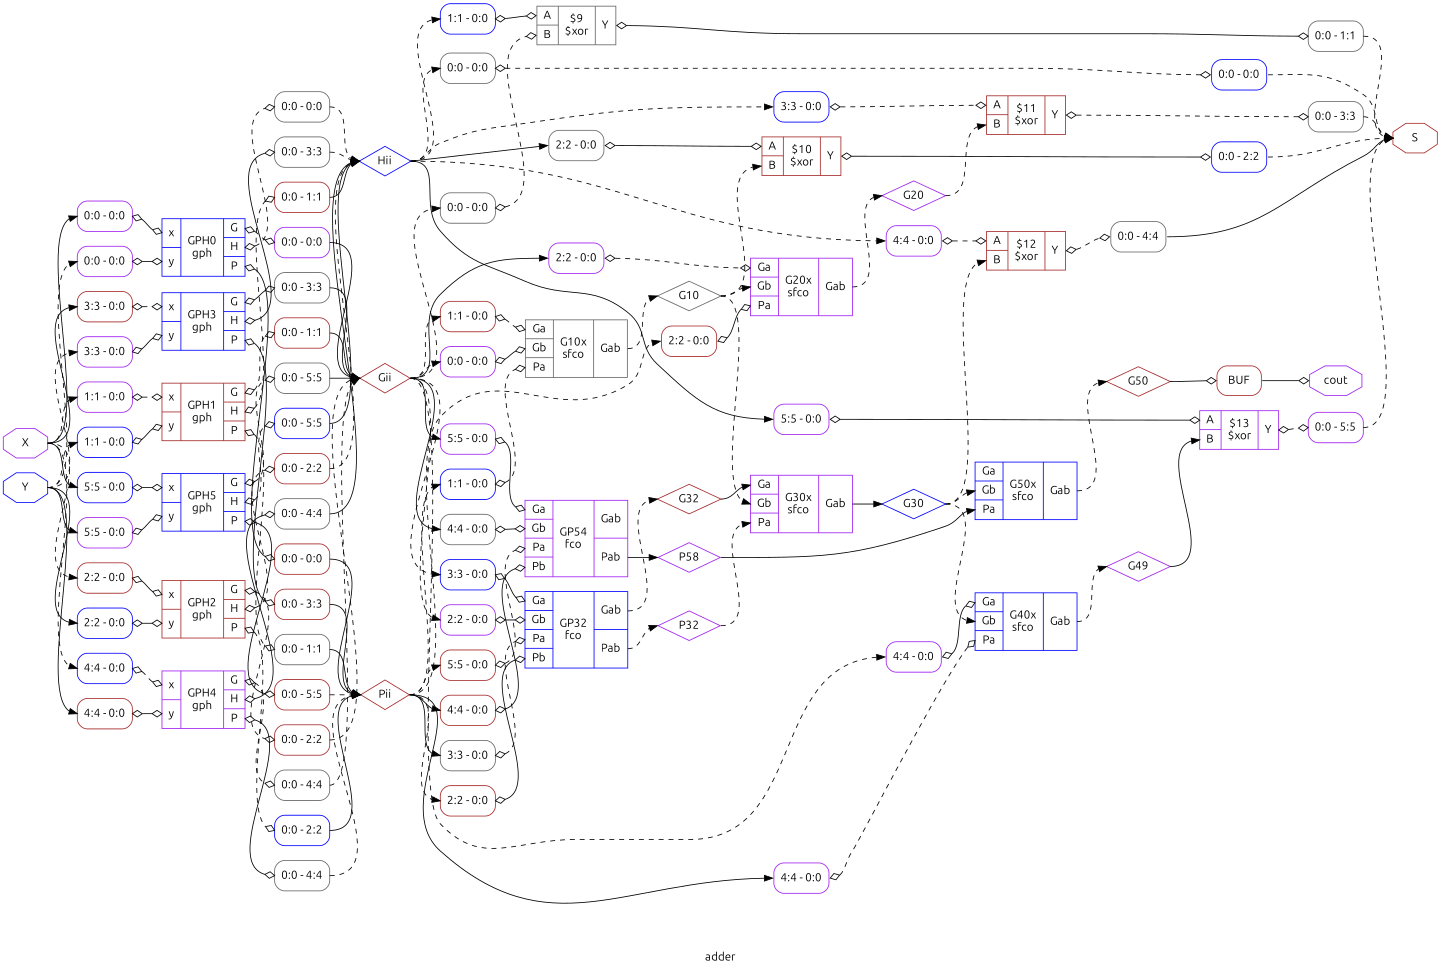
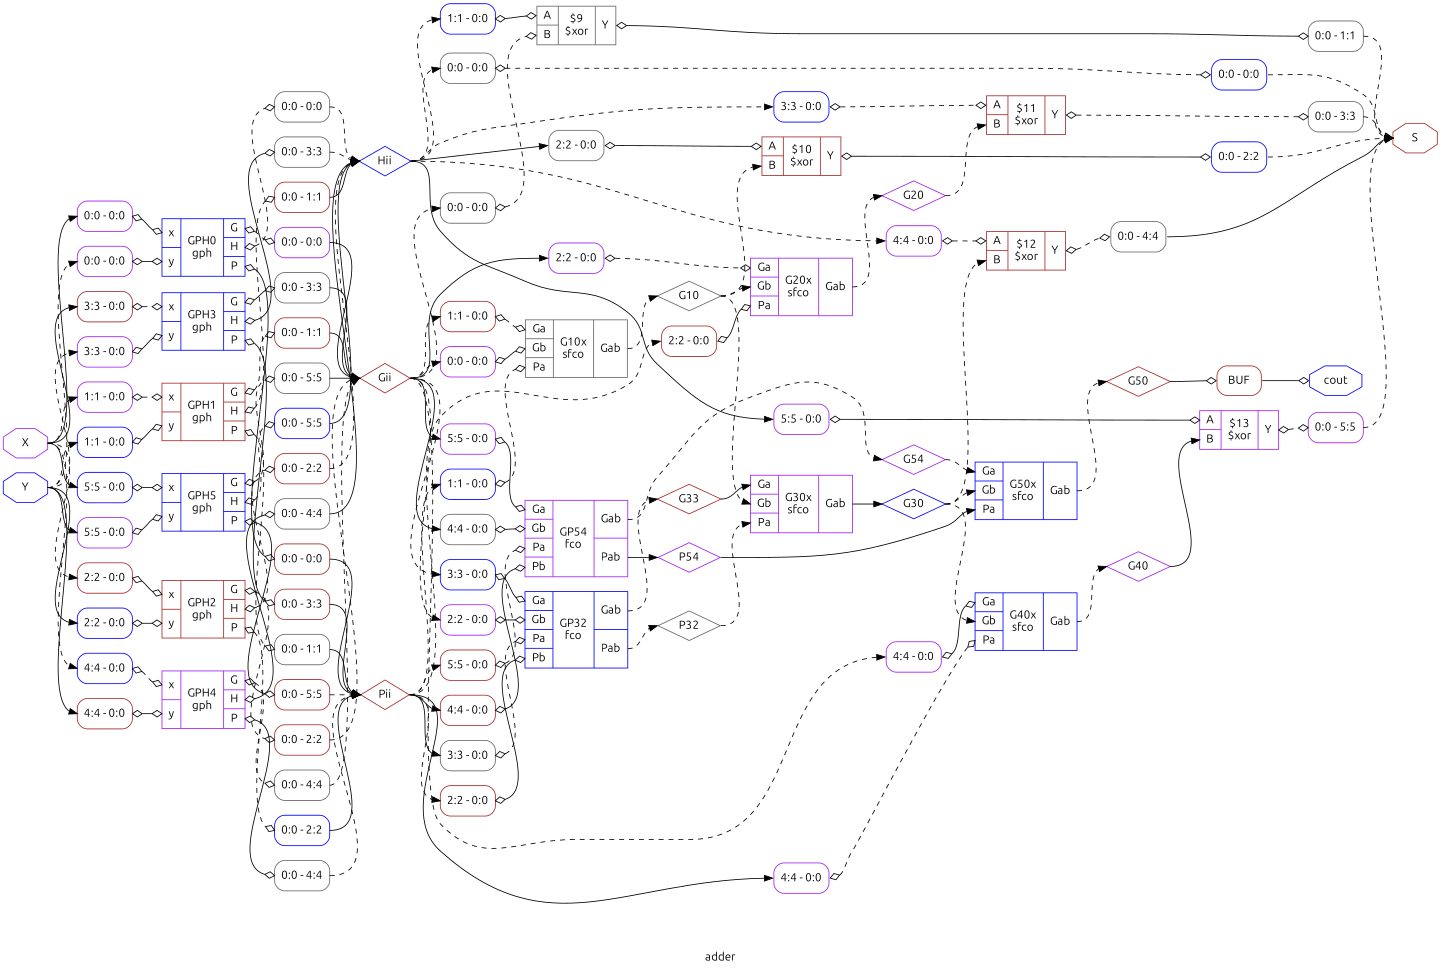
node "cout": color purple -> blue
node "G54": added
node "G32": label "G32" -> "G33"
node "P58": label "P58" -> "P54"
node "G49": label "G49" -> "G40"
node "P32": color purple -> gray40
